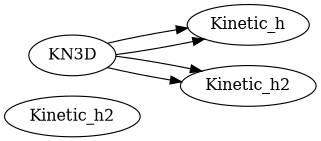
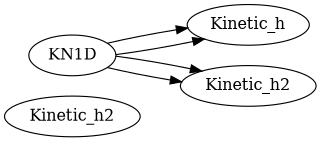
node "KN3D": label "KN3D" -> "KN1D"
